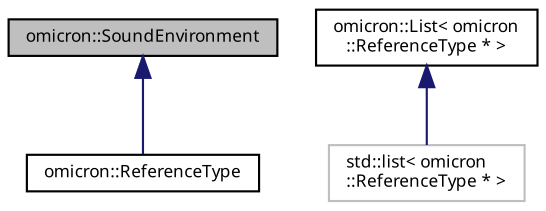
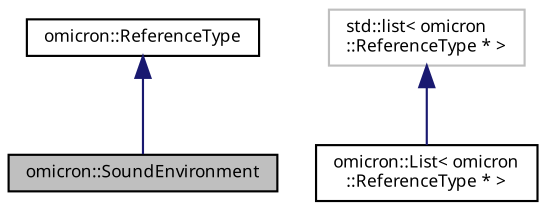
edge "omicron::ReferenceType" -> "omicron::SoundEnvironment": reversed
edge "std::list< omicron ::ReferenceType * >" -> "omicron::List< omicron ::ReferenceType * >": reversed
